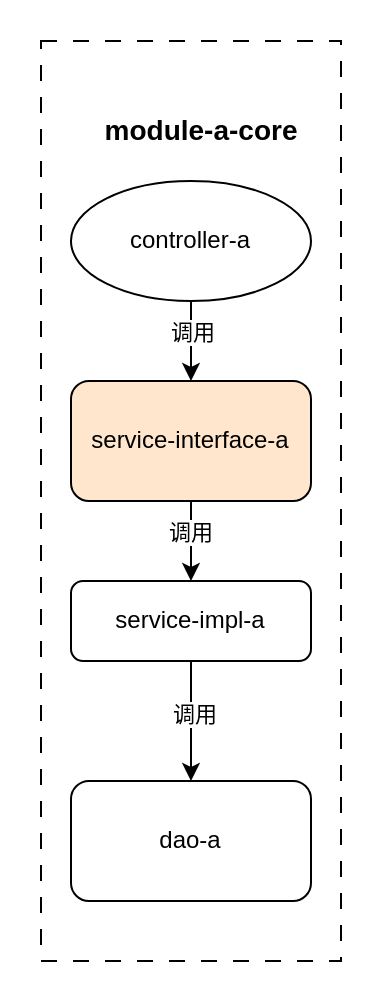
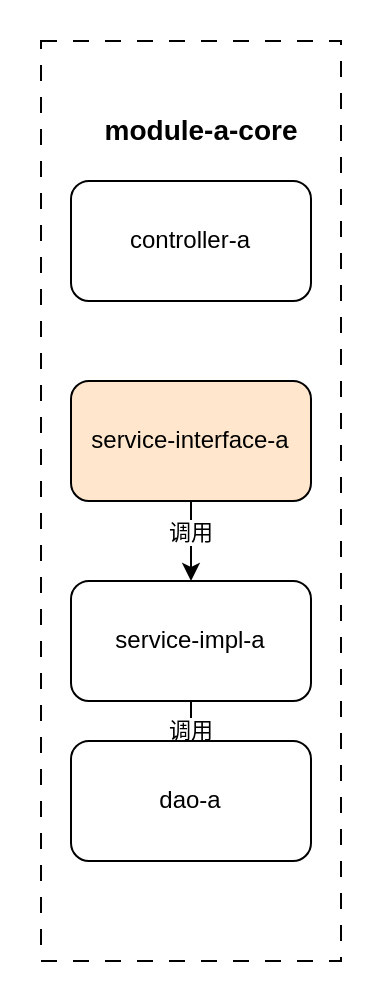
node "controller-a": shape ellipse -> rounded rectangle
edge "controller-a" -> "service-interface-a": removed, label "调用"
node "service-impl-a": size 240x80 -> 240x120
node "dao-a": moved (191, 841) -> (191, 801)
